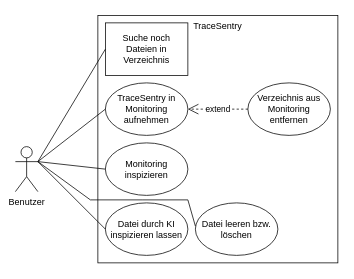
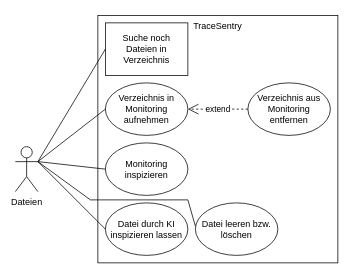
node "TraceSentry in Monitoring aufnehmen": label "TraceSentry in Monitoring aufnehmen" -> "Verzeichnis in Monitoring aufnehmen"
node "Benutzer": label "Benutzer" -> "Dateien"
